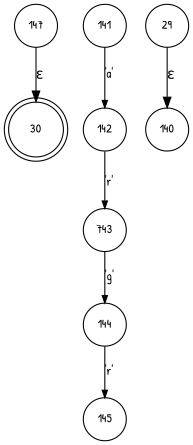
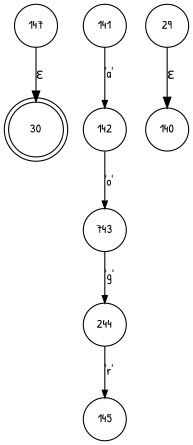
edge "142" -> "743": label "'r'" -> "'o'"
node "144": label "144" -> "244"
